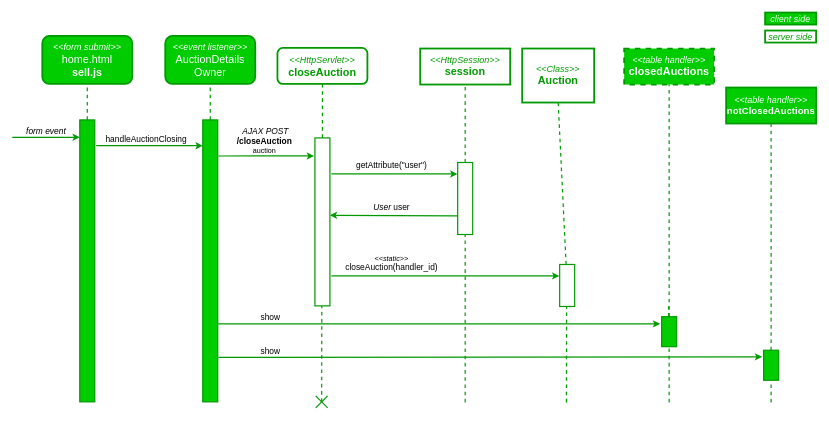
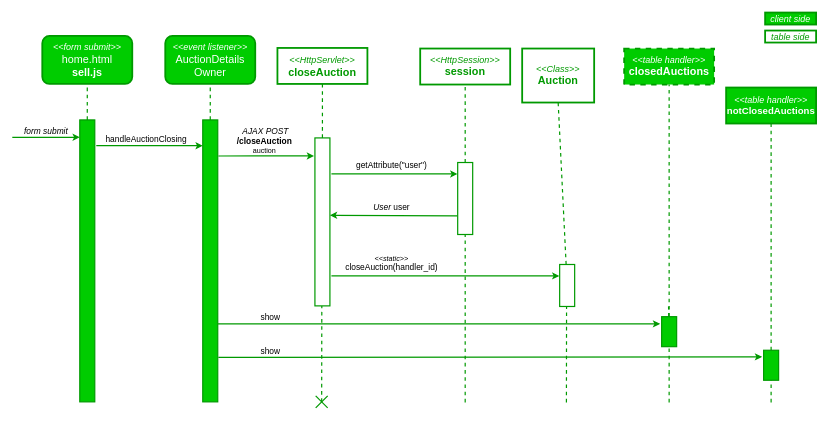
node "server side": label "server side" -> "table side"
node "<<HttpServlet>> closeAuction": shape rounded rectangle -> rectangle
node "form event": label "form event" -> "form submit"
